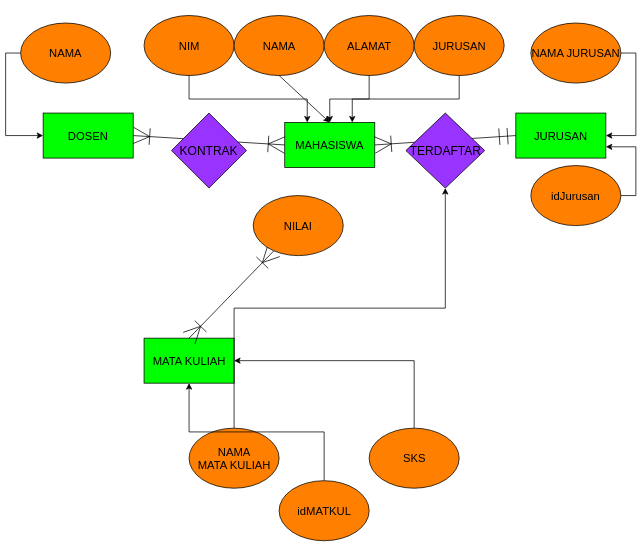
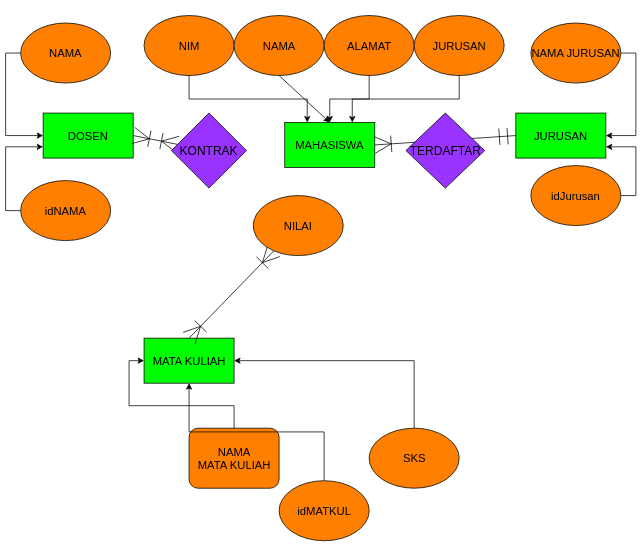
edge "DOSEN" -- "MAHASISWA": now "DOSEN" -- "KONTRAK"
edge "idNAMA" -> "DOSEN": added
node "idNAMA": added
edge "NAMA MATA KULIAH" -> "TERDAFTAR": now "NAMA MATA KULIAH" -> "MATA KULIAH"
node "NAMA MATA KULIAH": shape ellipse -> rounded rectangle
